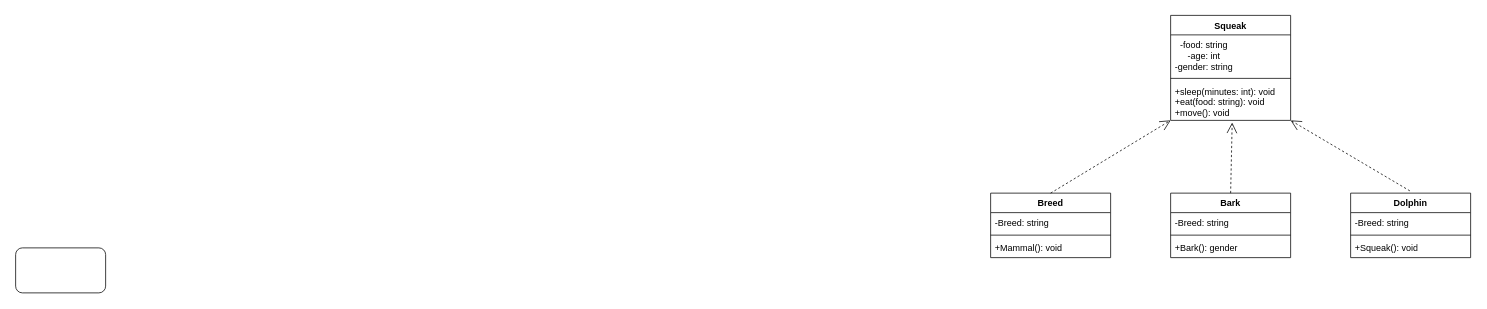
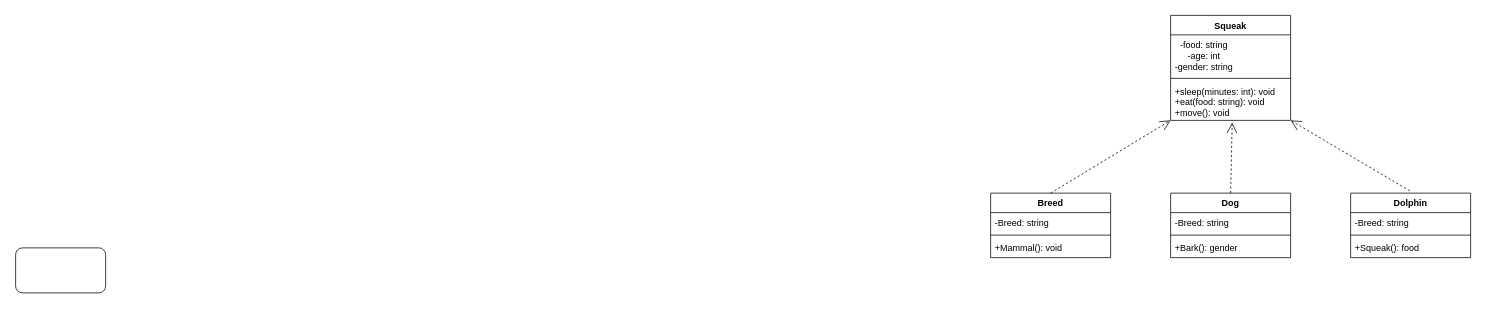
node "Bark": label "Bark" -> "Dog"
node "+Squeak(): void": label "+Squeak(): void" -> "+Squeak(): food"
